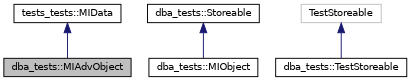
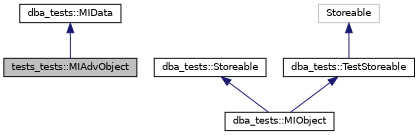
node "tests_tests::MIData": label "tests_tests::MIData" -> "dba_tests::MIData"
node "TestStoreable": label "TestStoreable" -> "Storeable"
node "dba_tests::MIAdvObject": label "dba_tests::MIAdvObject" -> "tests_tests::MIAdvObject"
edge "dba_tests::MIObject" -> "dba_tests::TestStoreable": added
